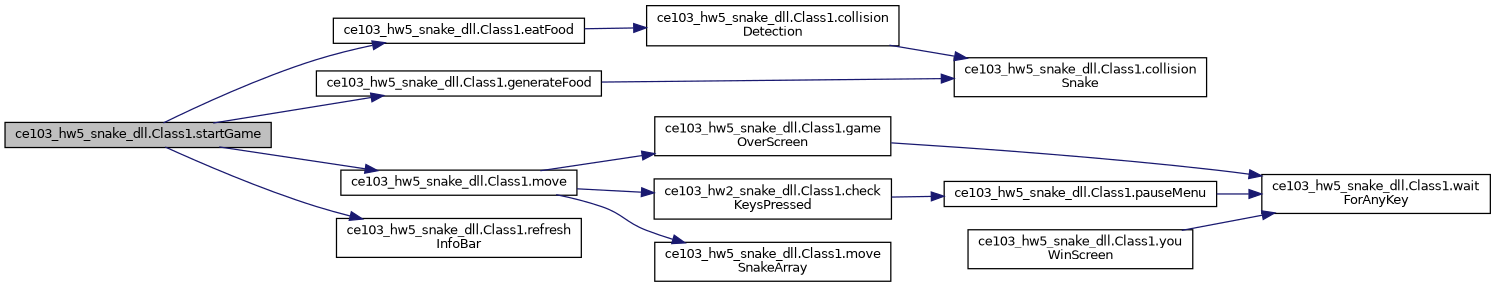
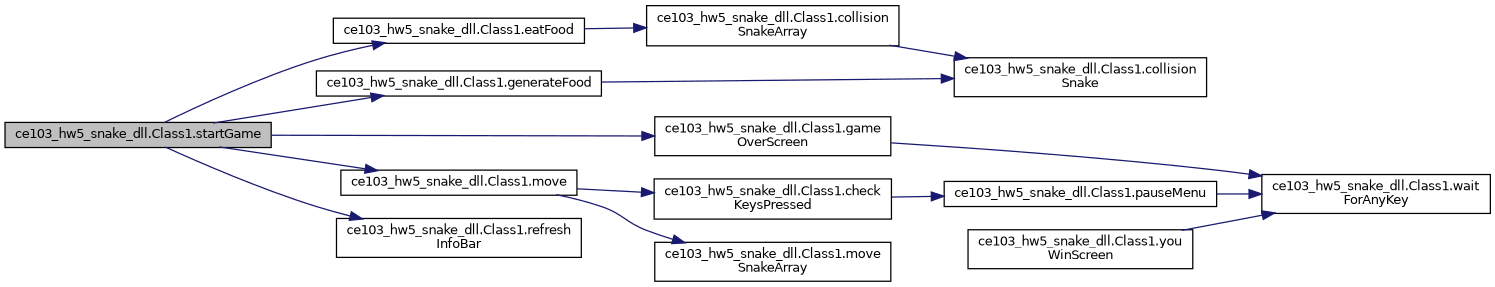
node "ce103_hw5_snake_dll.Class1.collision Detection": label "ce103_hw5_snake_dll.Class1.collision Detection" -> "ce103_hw5_snake_dll.Class1.collision SnakeArray"
edge "ce103_hw5_snake_dll.Class1.move" -> "ce103_hw5_snake_dll.Class1.game OverScreen": now "ce103_hw5_snake_dll.Class1.startGame" -> "ce103_hw5_snake_dll.Class1.game OverScreen"
node "ce103_hw2_snake_dll.Class1.check KeysPressed": label "ce103_hw2_snake_dll.Class1.check KeysPressed" -> "ce103_hw5_snake_dll.Class1.check KeysPressed"
